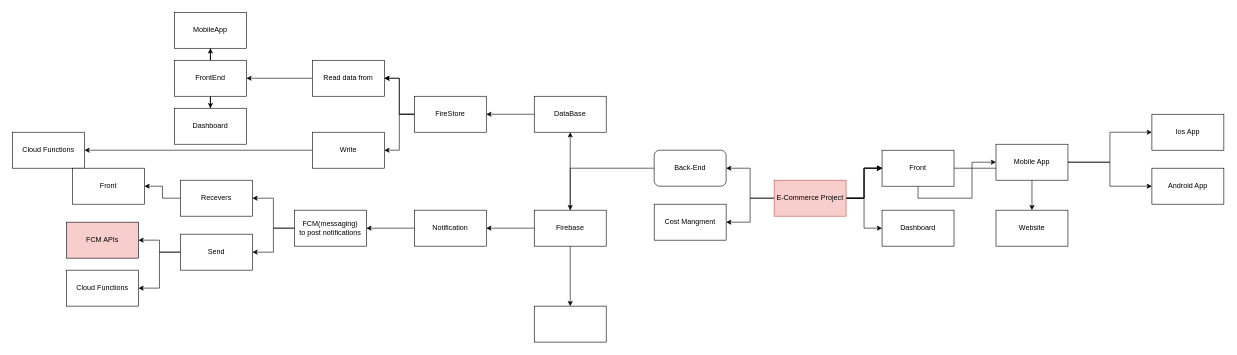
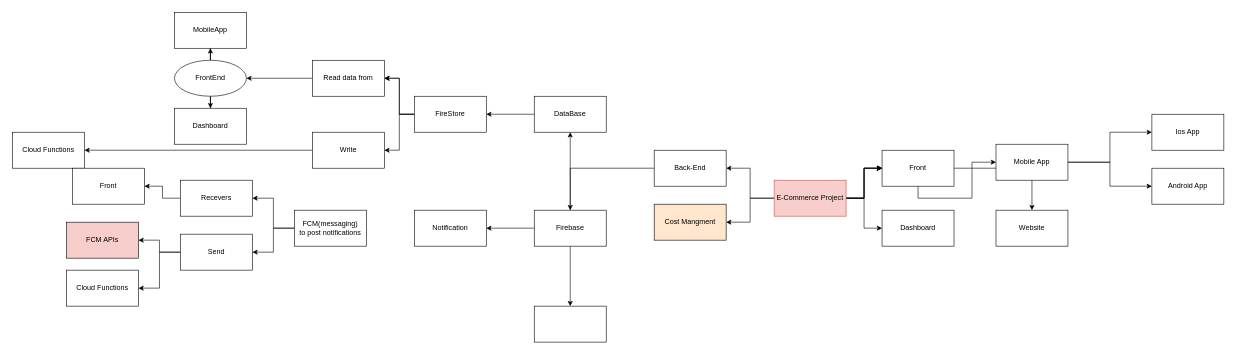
node "FrontEnd": shape rectangle -> ellipse
node "Back-End": shape rounded rectangle -> rectangle
node "Cost Mangment": fillcolor #ffffff -> #ffe6cc
edge "Notification" -> "FCM(messaging) to post notifications": removed
